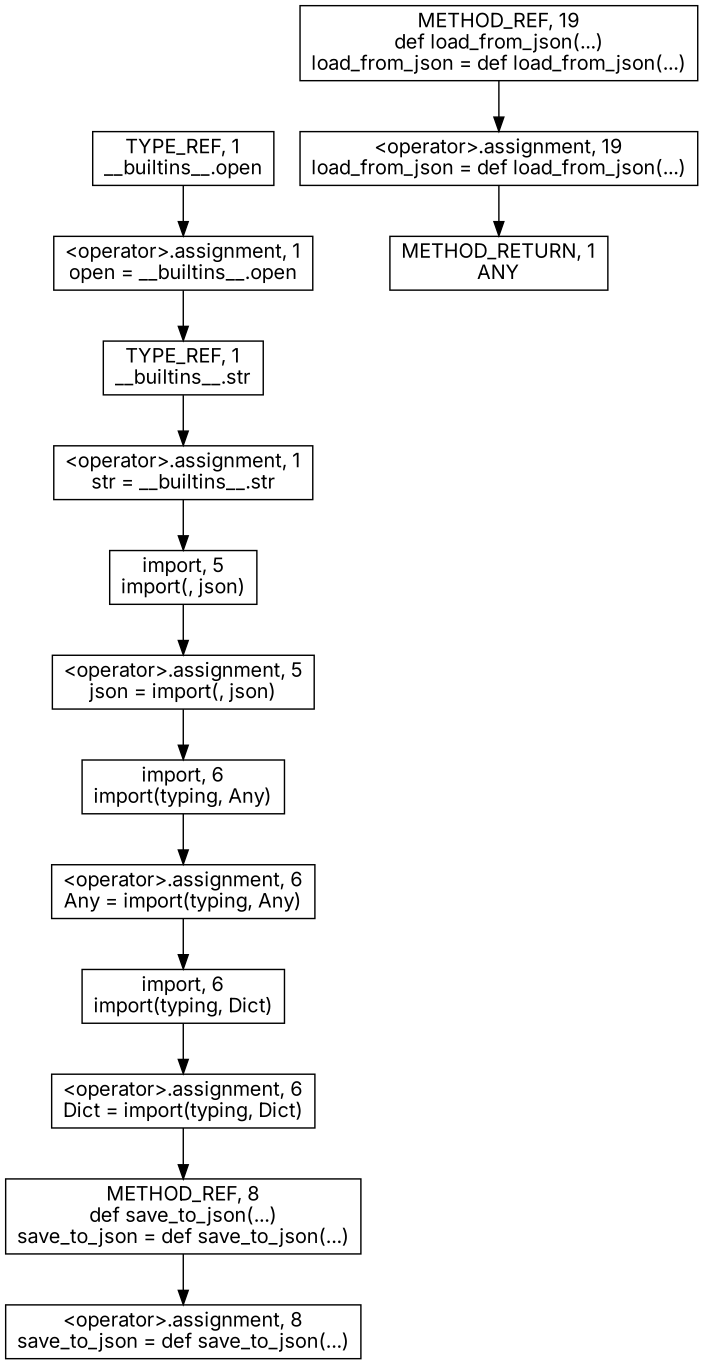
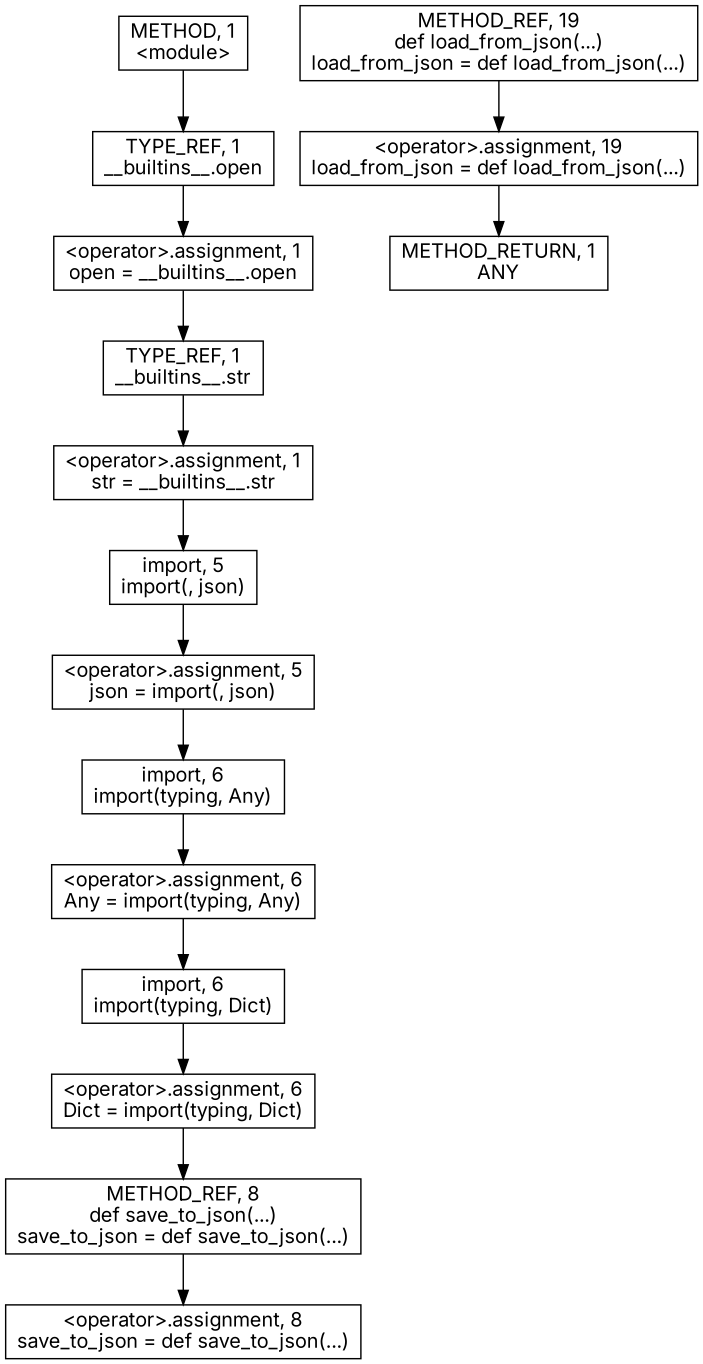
node "METHOD, 1": added
